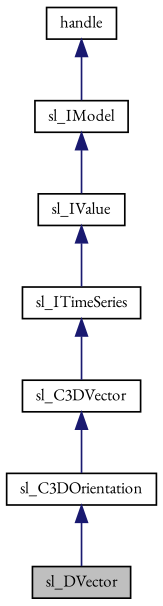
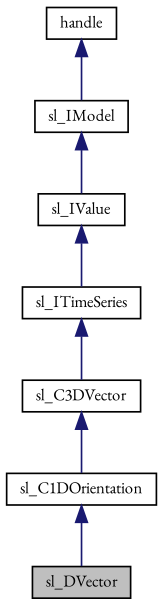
node "sl_C3DOrientation": label "sl_C3DOrientation" -> "sl_C1DOrientation"
